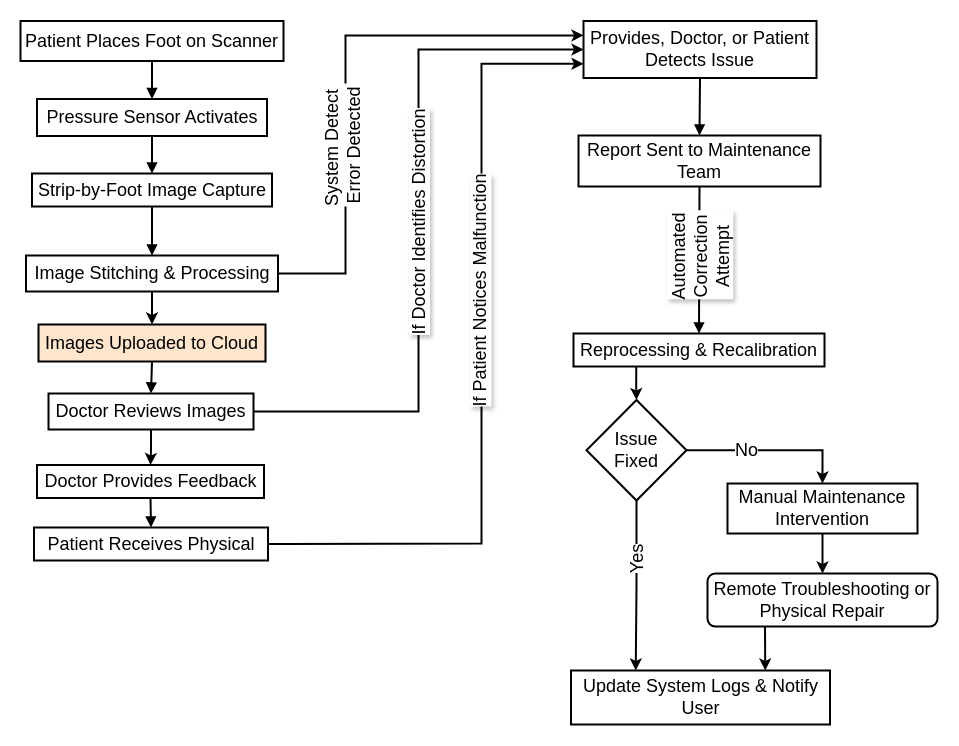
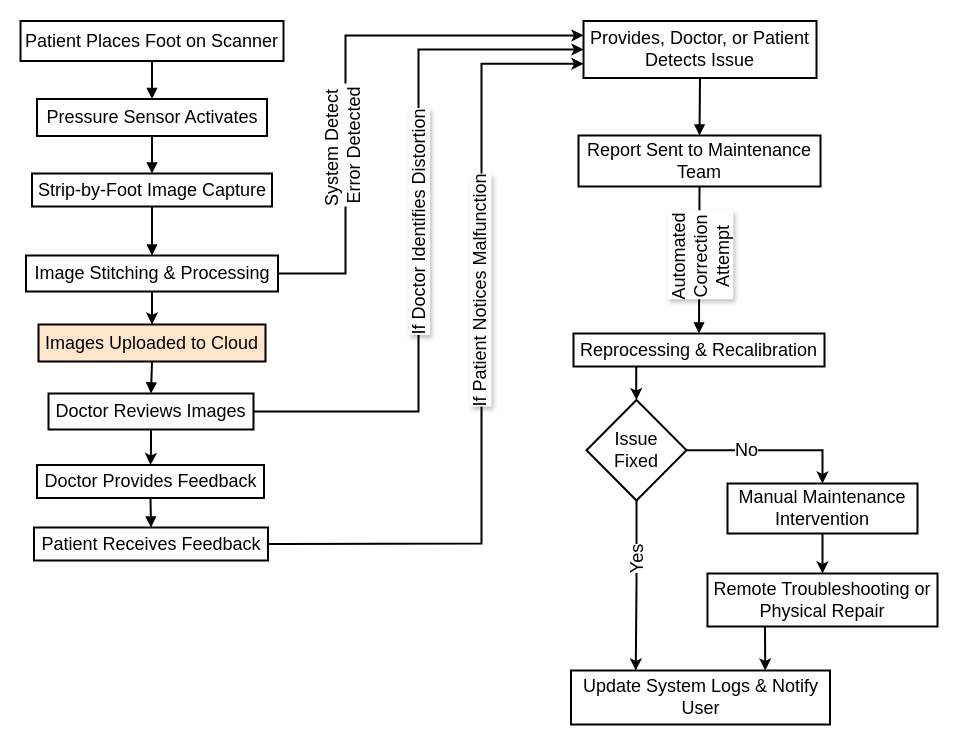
node "Patient Receives Physical": label "Patient Receives Physical" -> "Patient Receives Feedback"
node "Remote Troubleshooting or Physical Repair": shape rounded rectangle -> rectangle
